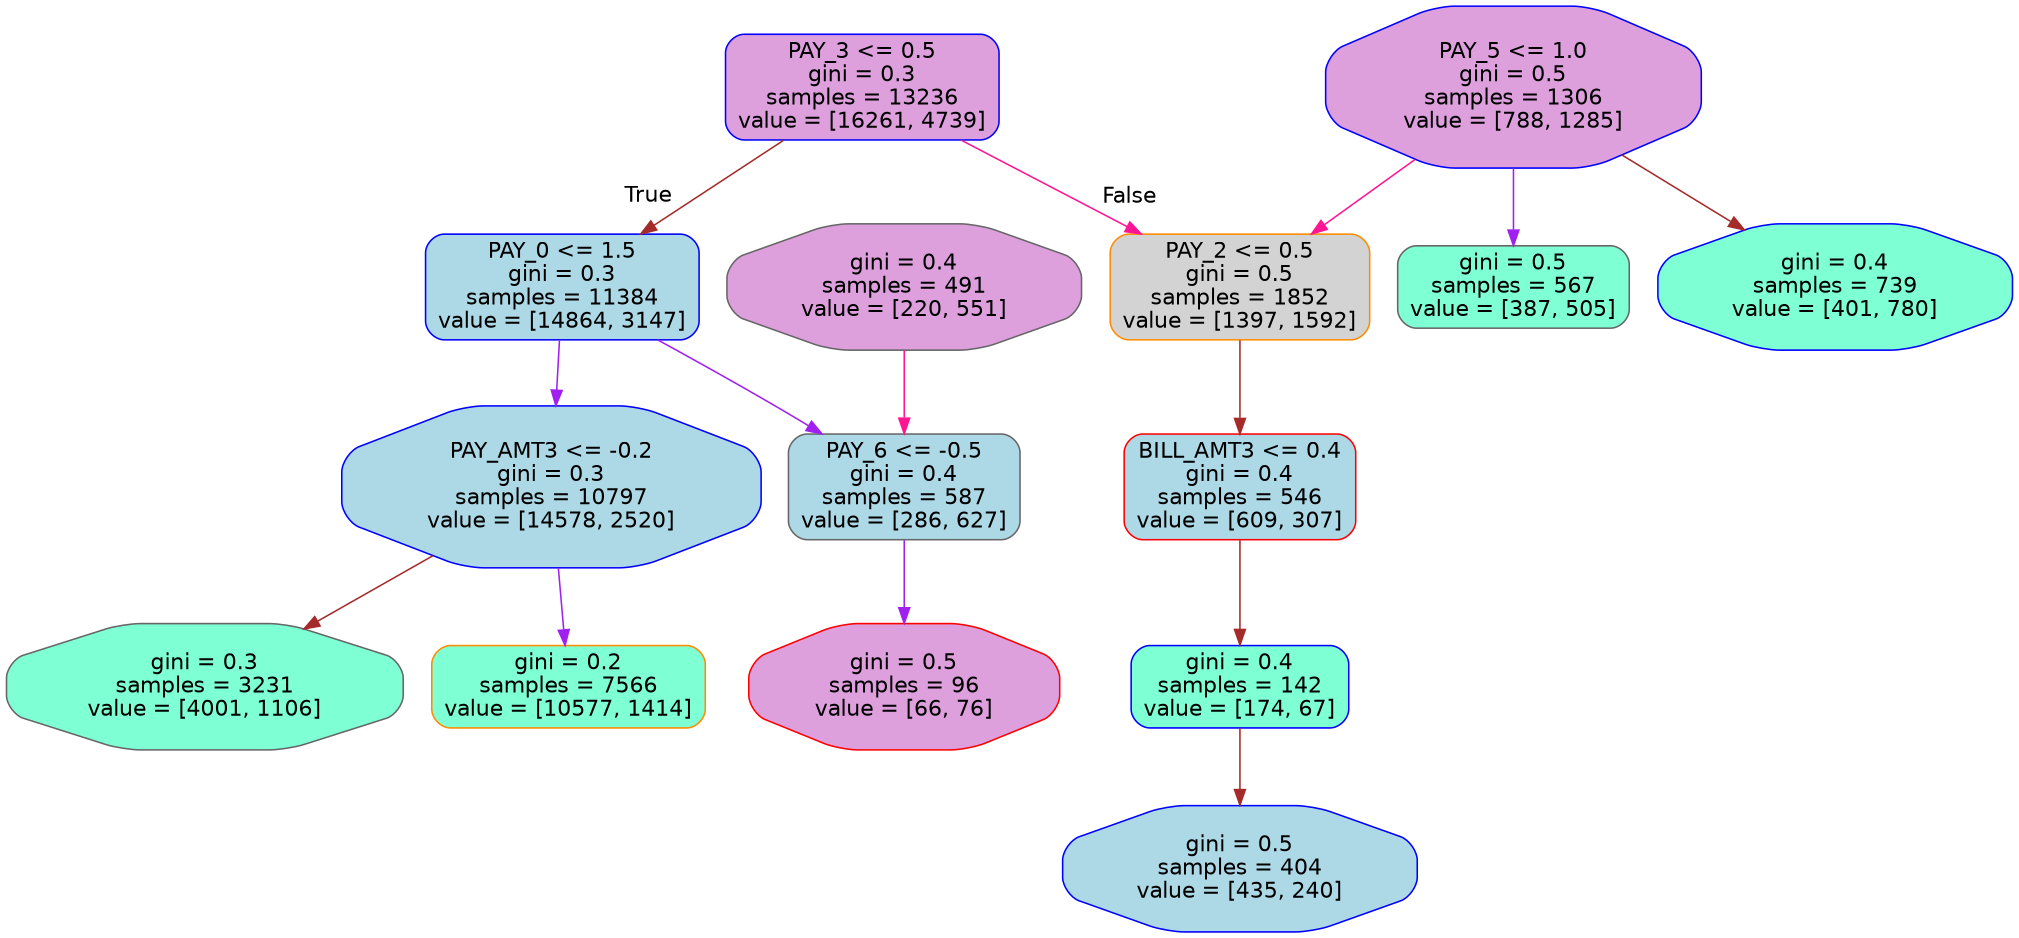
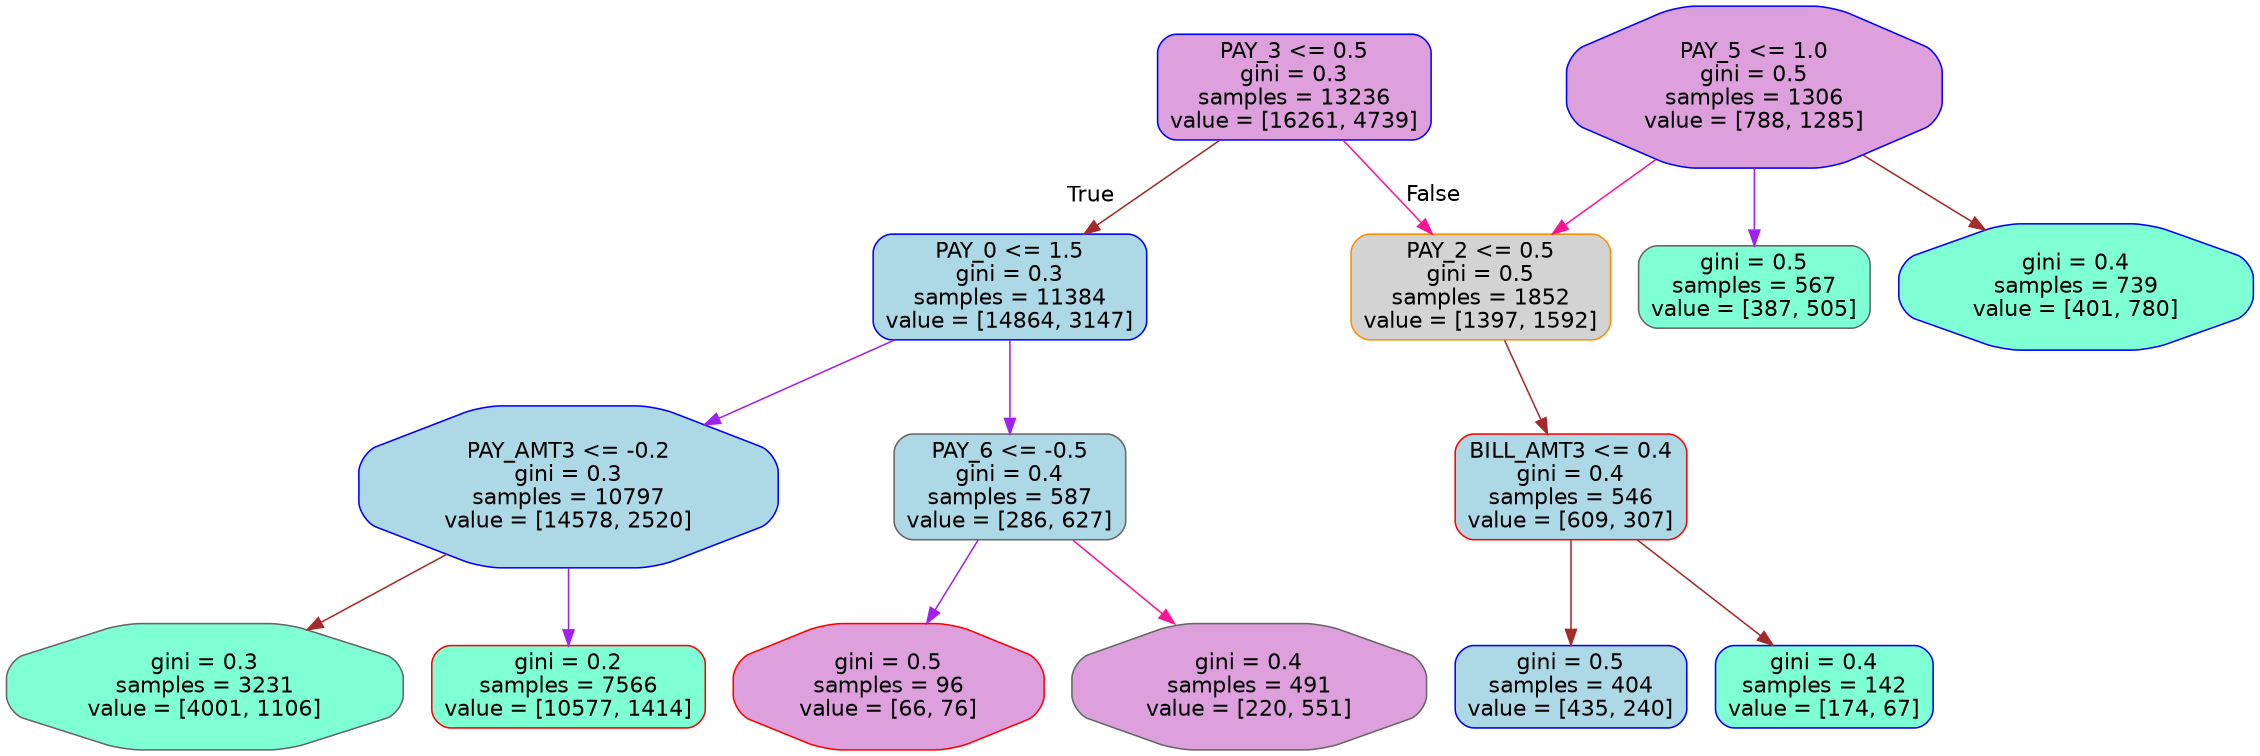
edge "gini = 0.4 samples = 491 value = [220, 551]" -> "PAY_6 <= -0.5 gini = 0.4 samples = 587 value = [286, 627]": reversed
node "gini = 0.2 samples = 7566 value = [10577, 1414]": color darkorange -> red
edge "gini = 0.4 samples = 142 value = [174, 67]" -> "gini = 0.5 samples = 404 value = [435, 240]": now "BILL_AMT3 <= 0.4 gini = 0.4 samples = 546 value = [609, 307]" -> "gini = 0.5 samples = 404 value = [435, 240]"
node "gini = 0.5 samples = 404 value = [435, 240]": shape octagon -> box
